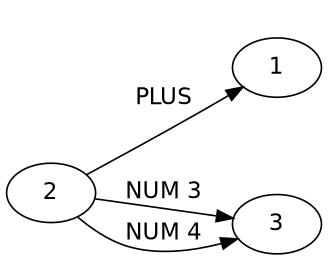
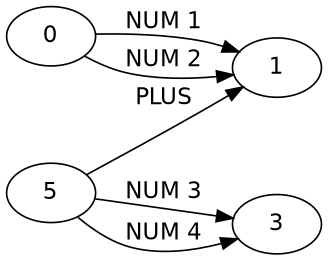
node "0": added
node "2": label "2" -> "5"
